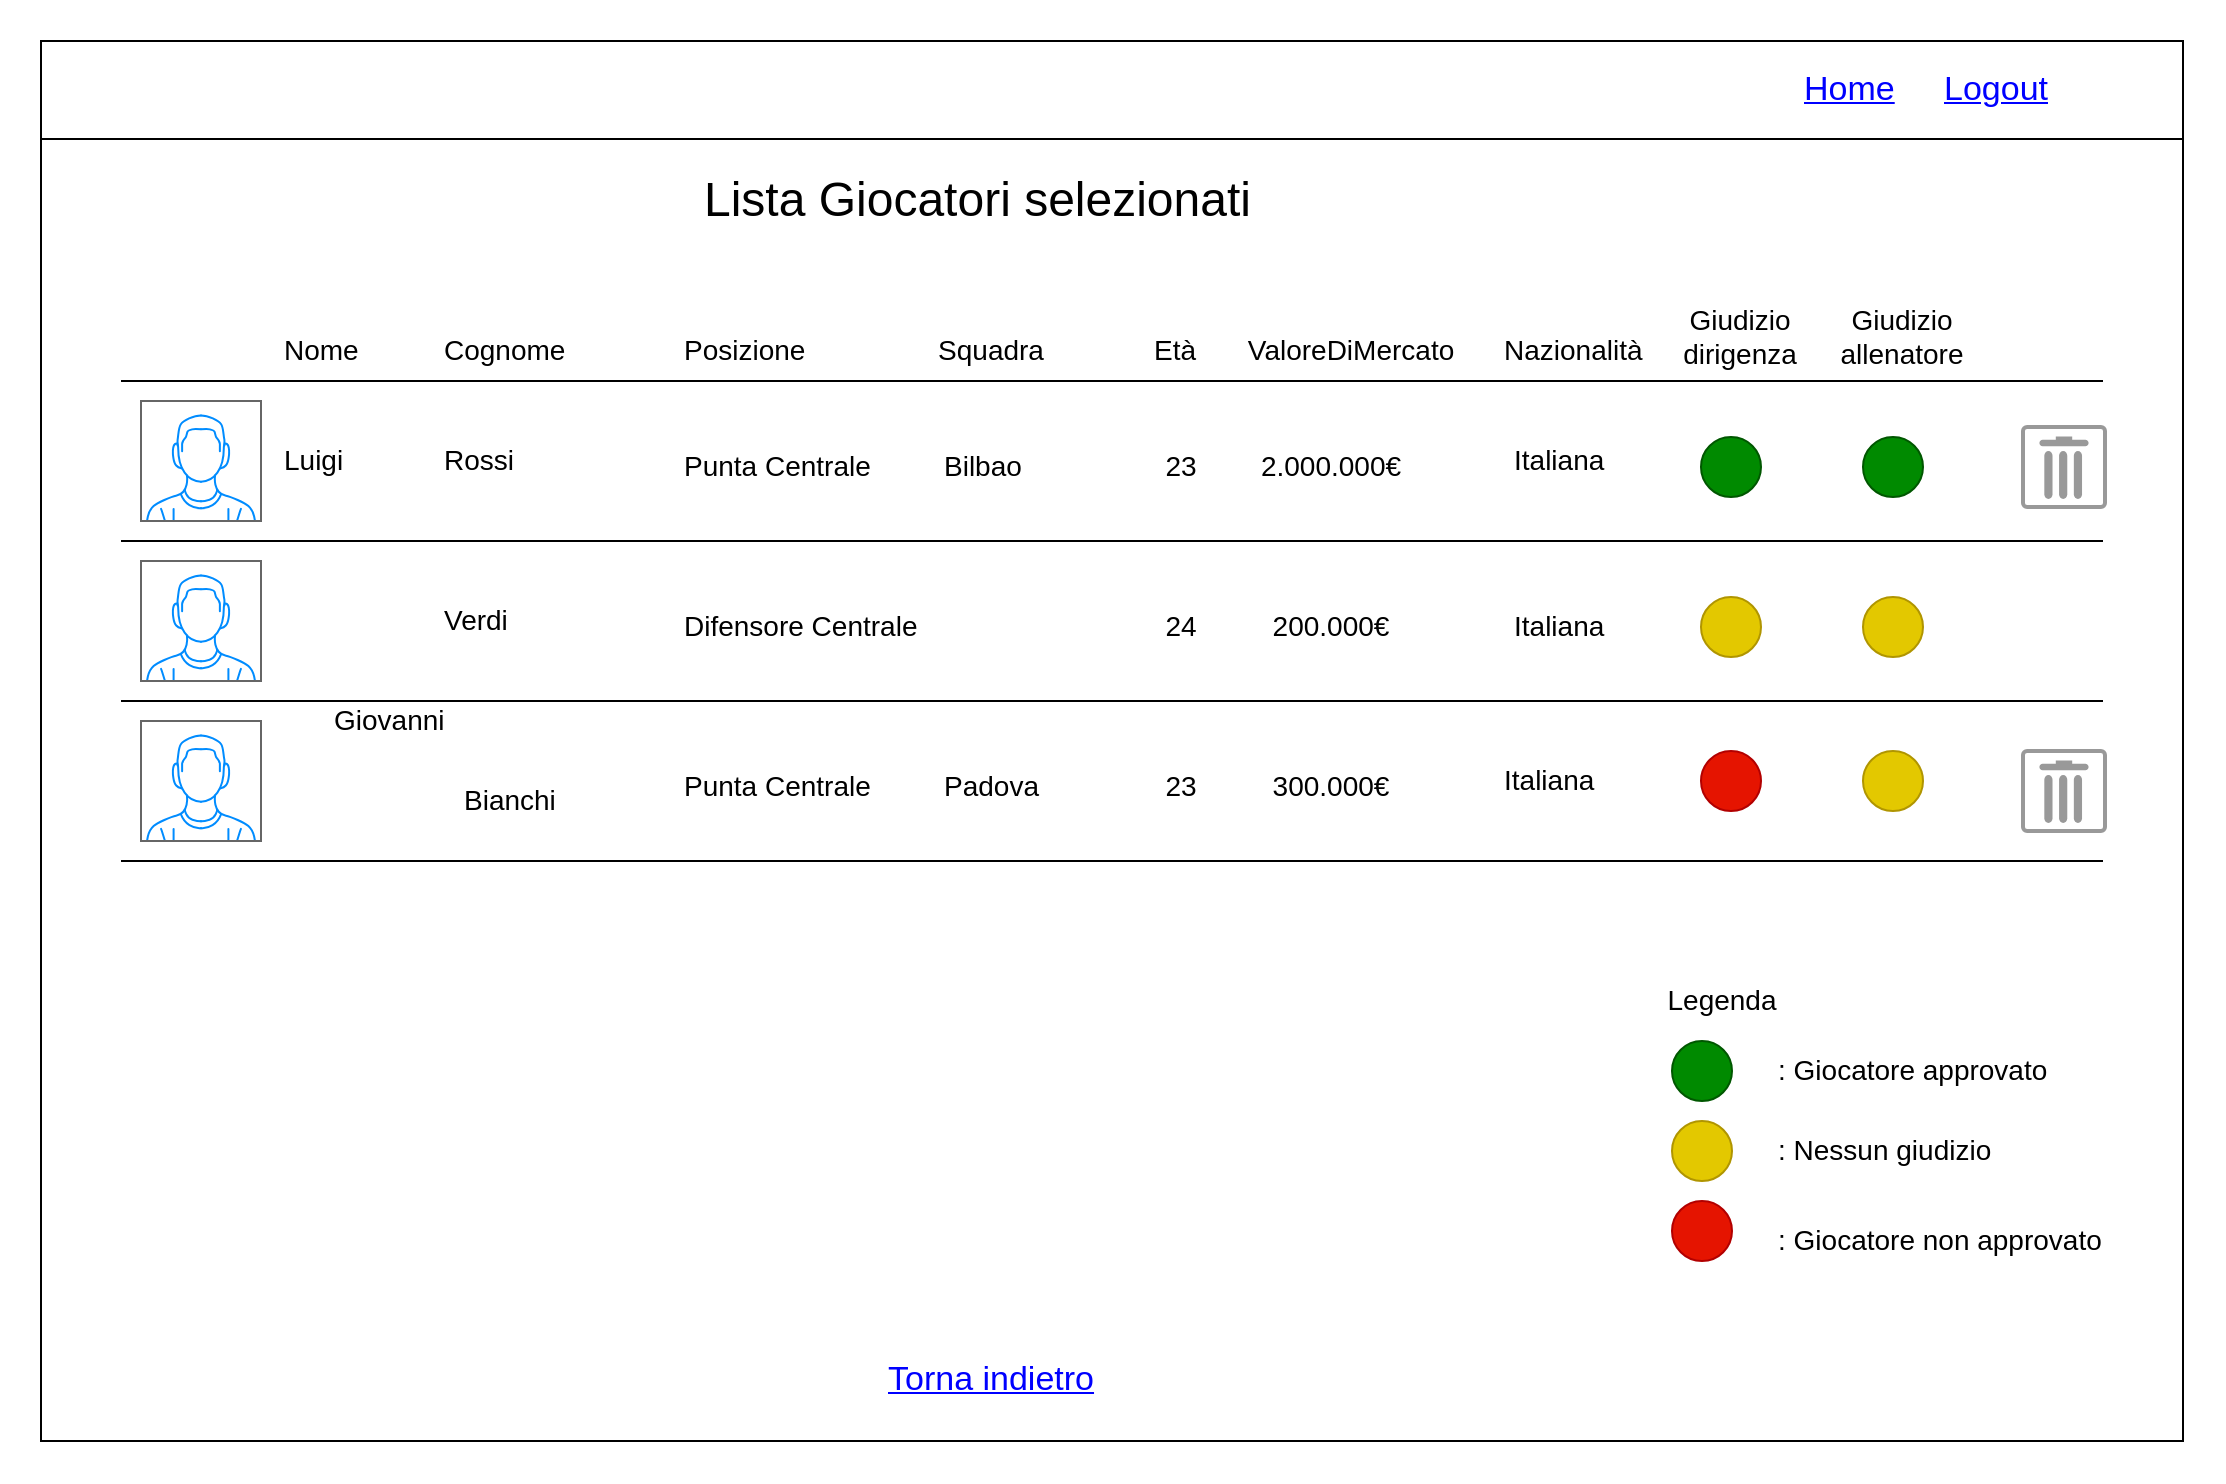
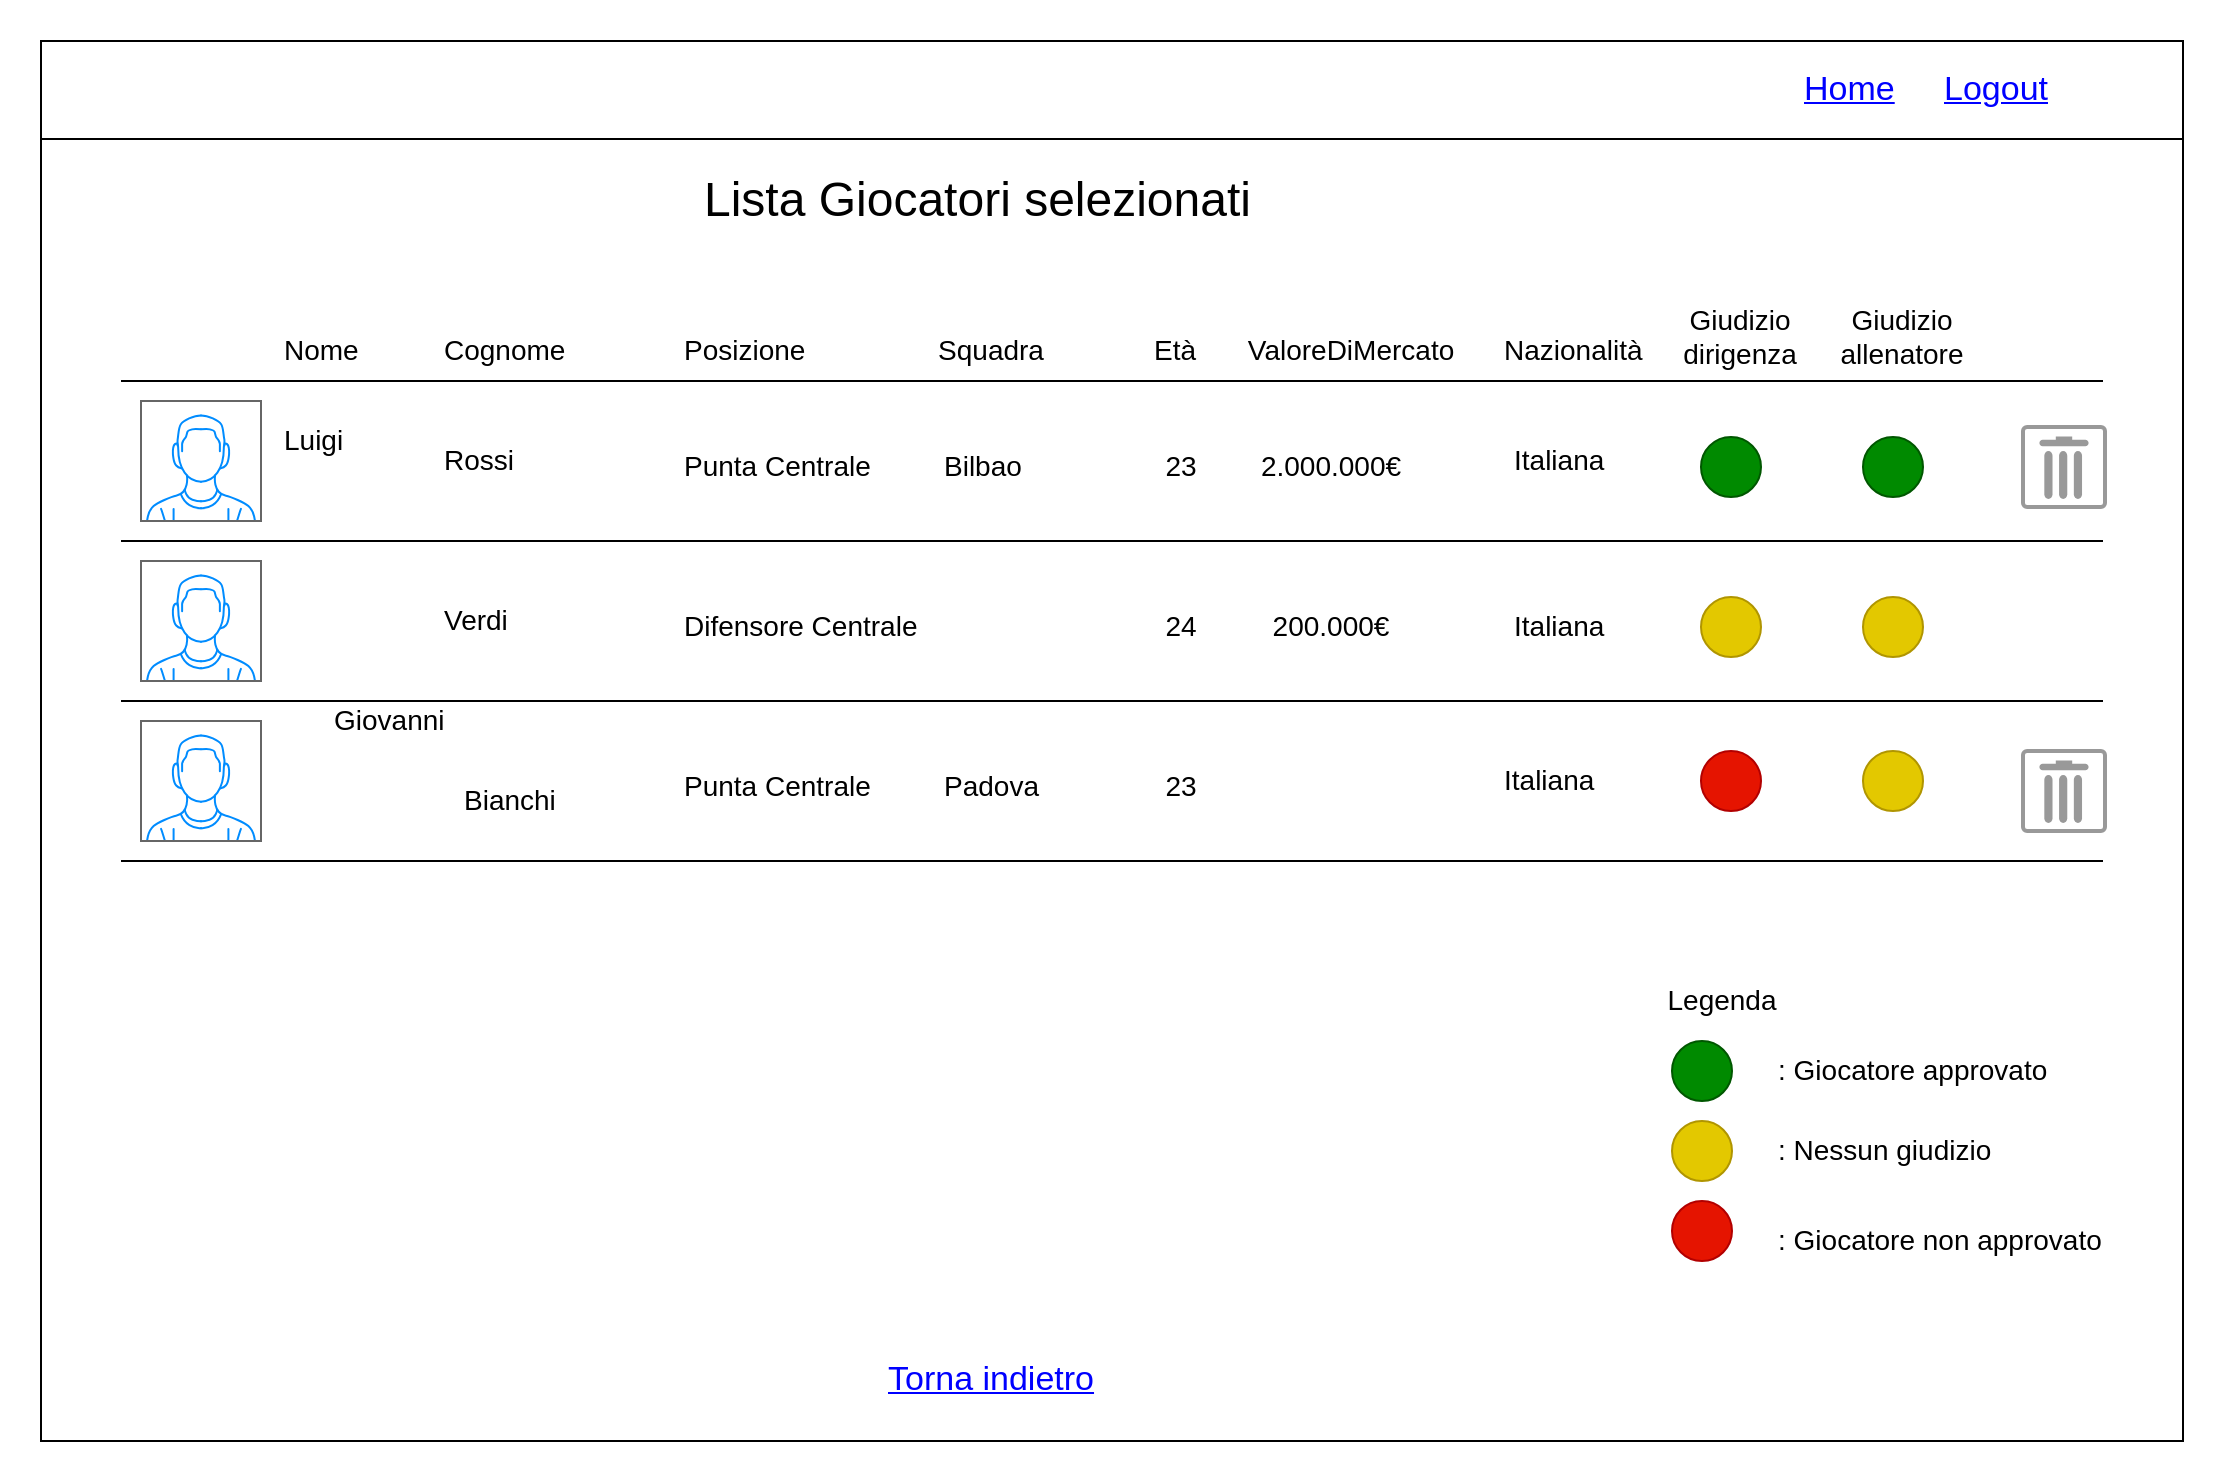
node "Luigi": moved (331, 461) -> (331, 441)
node "300.000€": removed
